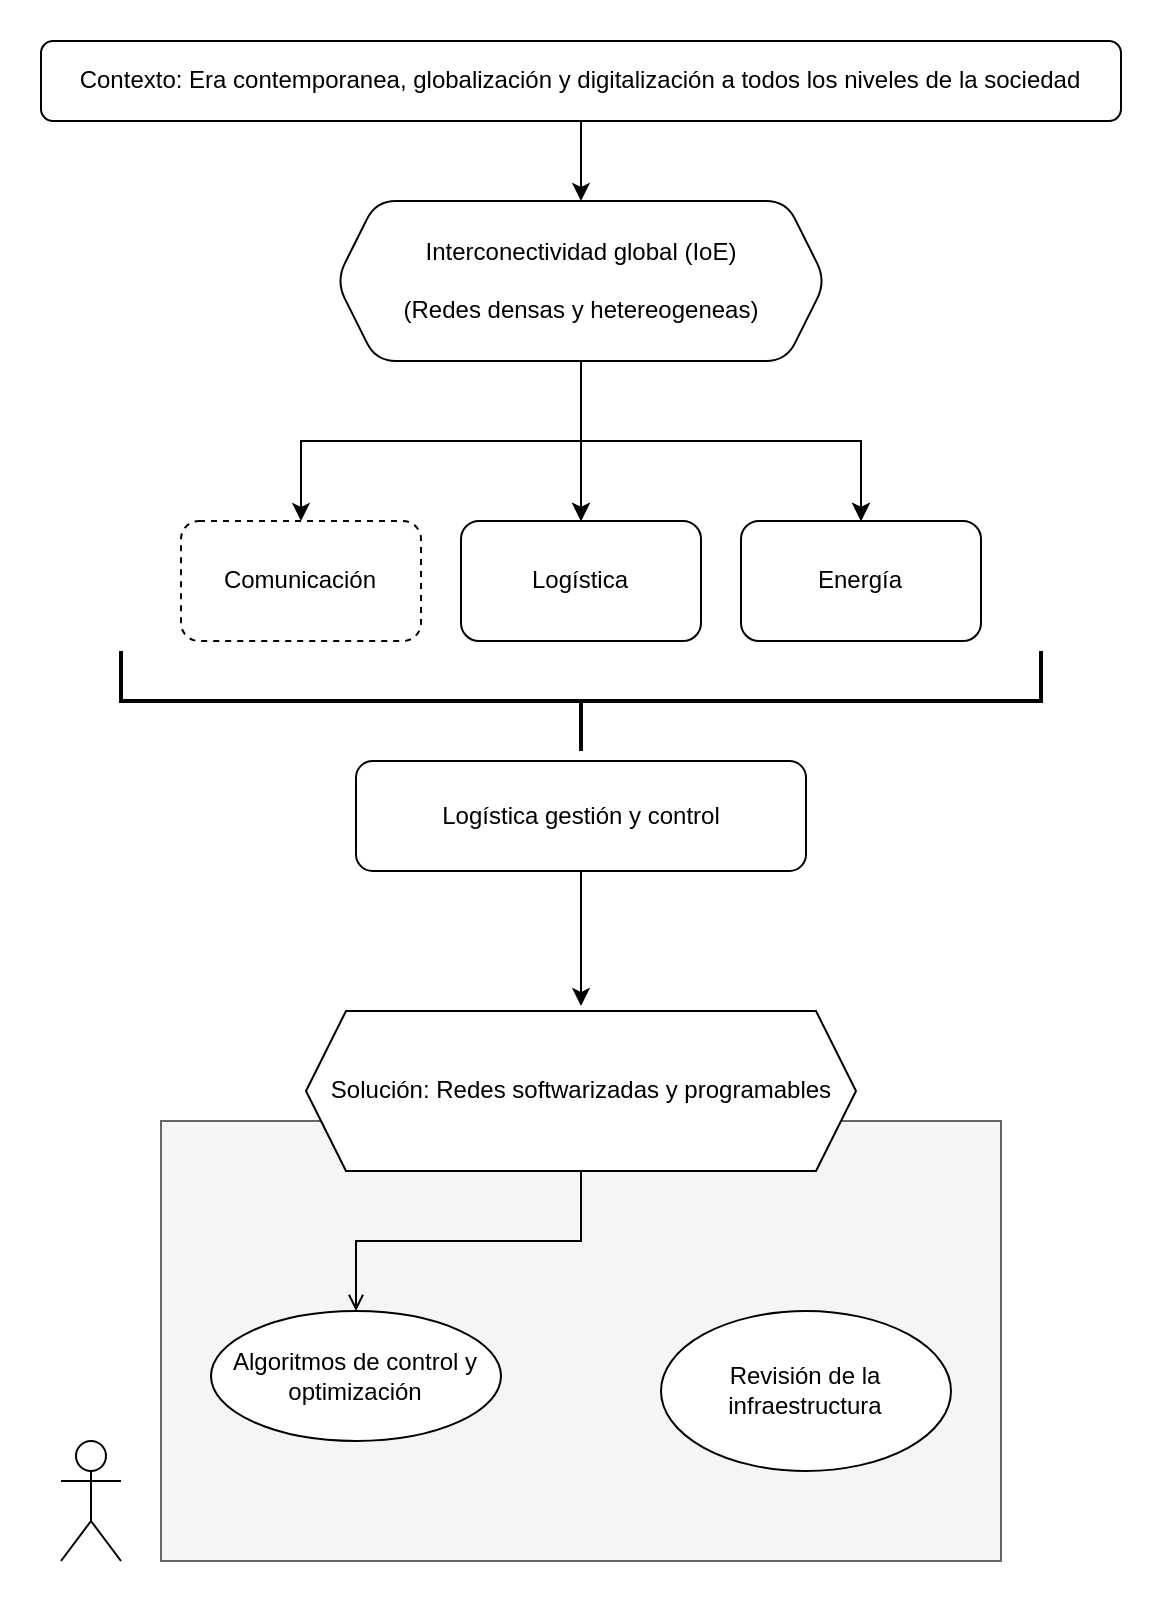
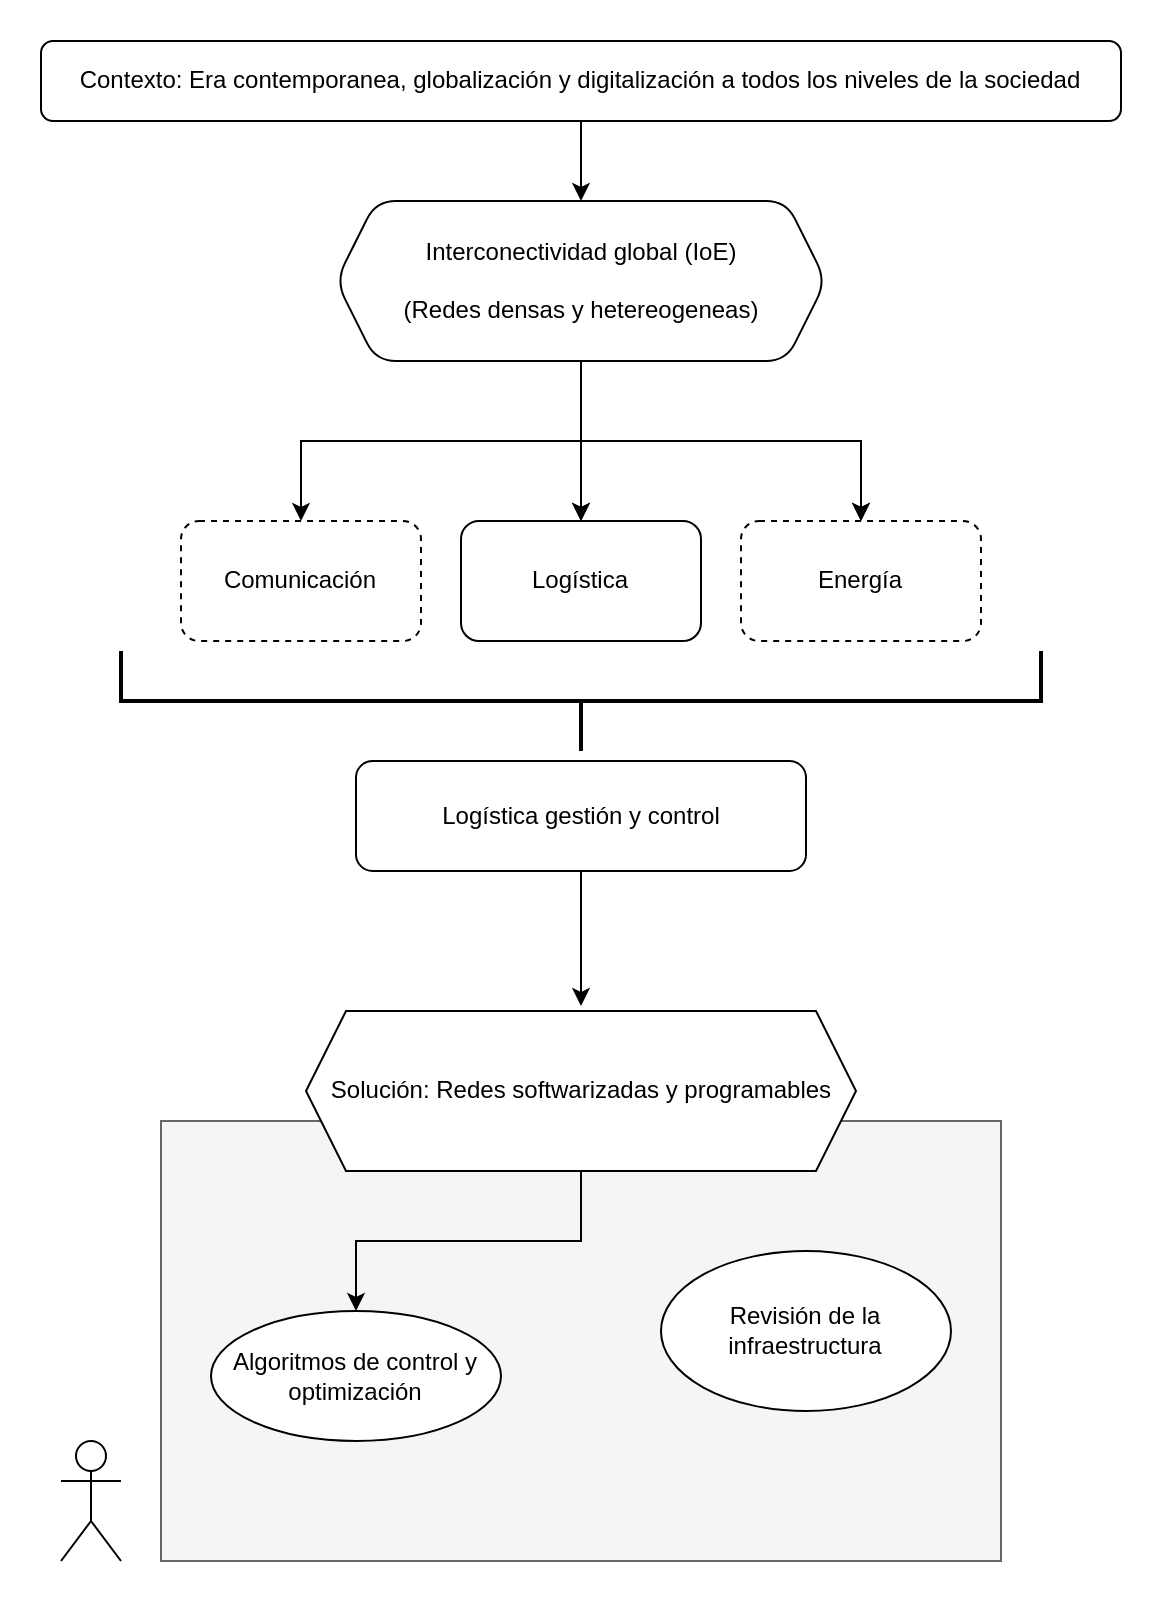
node "Energía": style solid -> dashed
edge "Solución: Redes softwarizadas y programables" -> "Algoritmos de control y optimización": arrowhead open -> classic
node "Revisión de la infraestructura": moved (806, 1391) -> (806, 1331)
